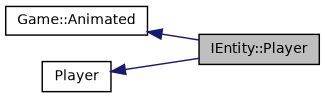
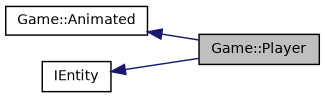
node "IEntity::Player": label "IEntity::Player" -> "Game::Player"
node "Player": label "Player" -> "IEntity"
